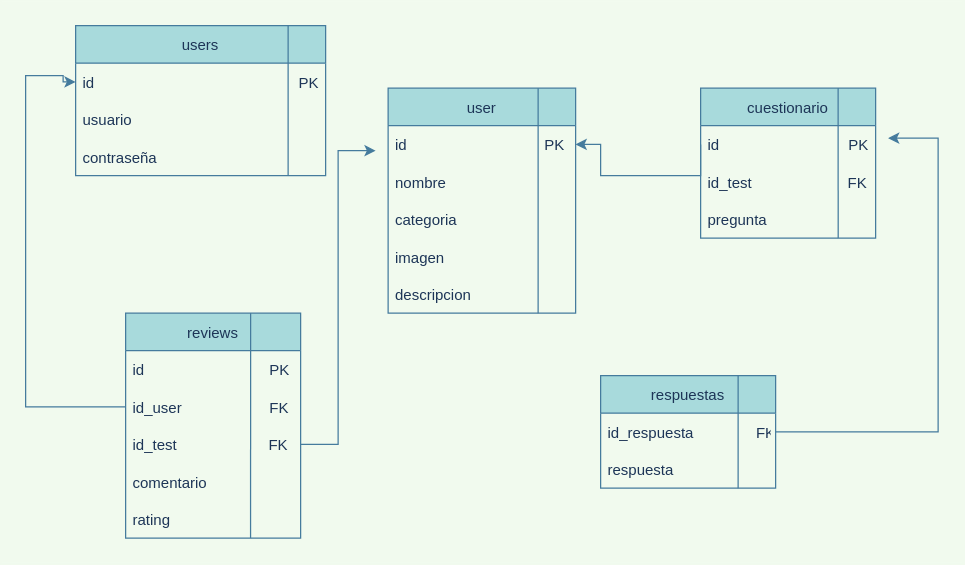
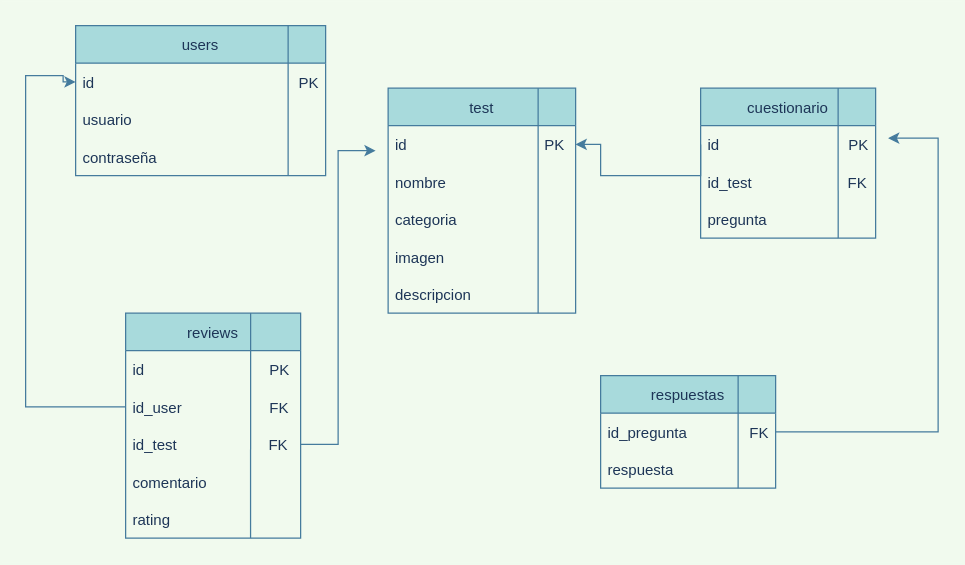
node "user": label "user" -> "test"
node "id_respuesta FK": label "id_respuesta FK" -> "id_pregunta FK"
